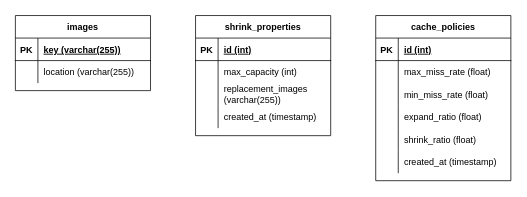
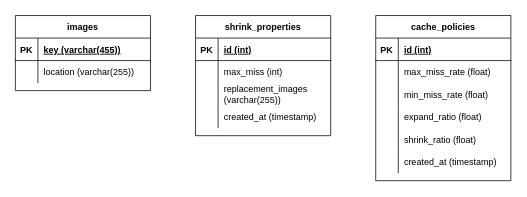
node "key (varchar(255))": label "key (varchar(255))" -> "key (varchar(455))"
node "max_capacity (int)": label "max_capacity (int)" -> "max_miss (int)"
